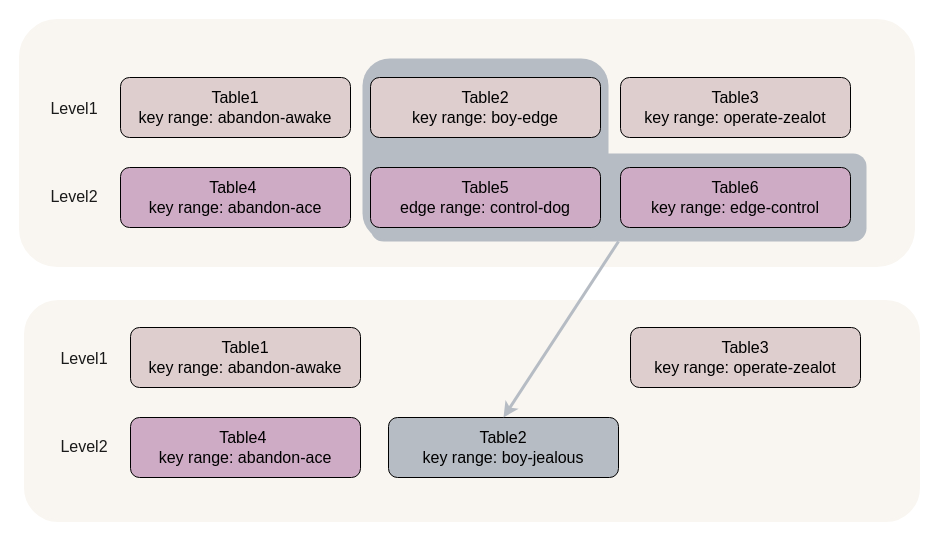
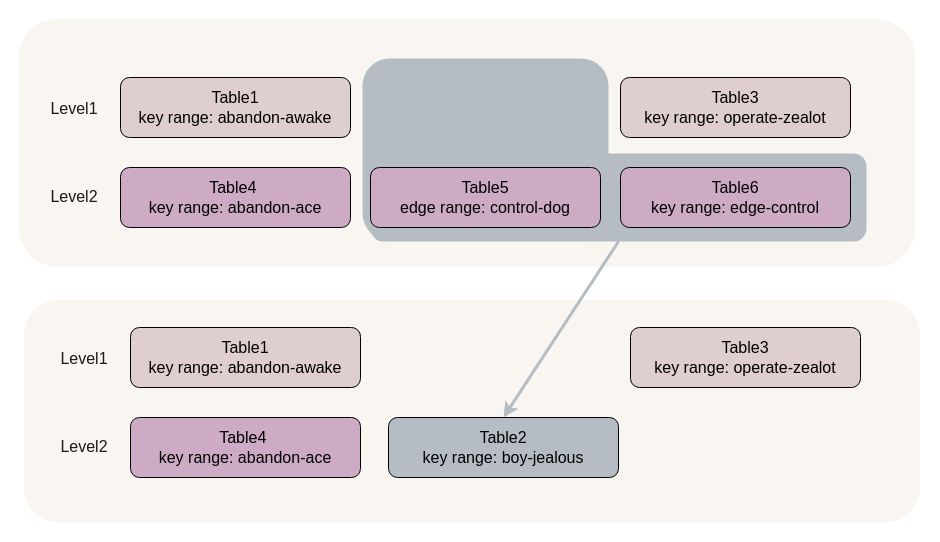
node "Table2 key range: boy-edge": removed
